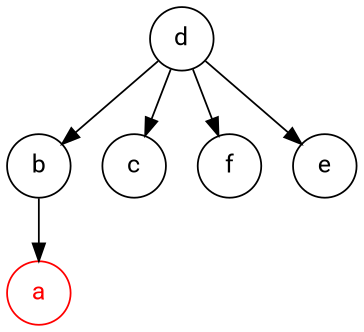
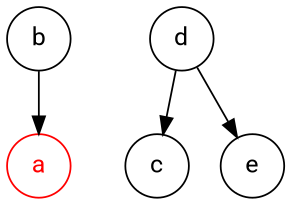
edge "d" -> "b": removed
node "f": removed
